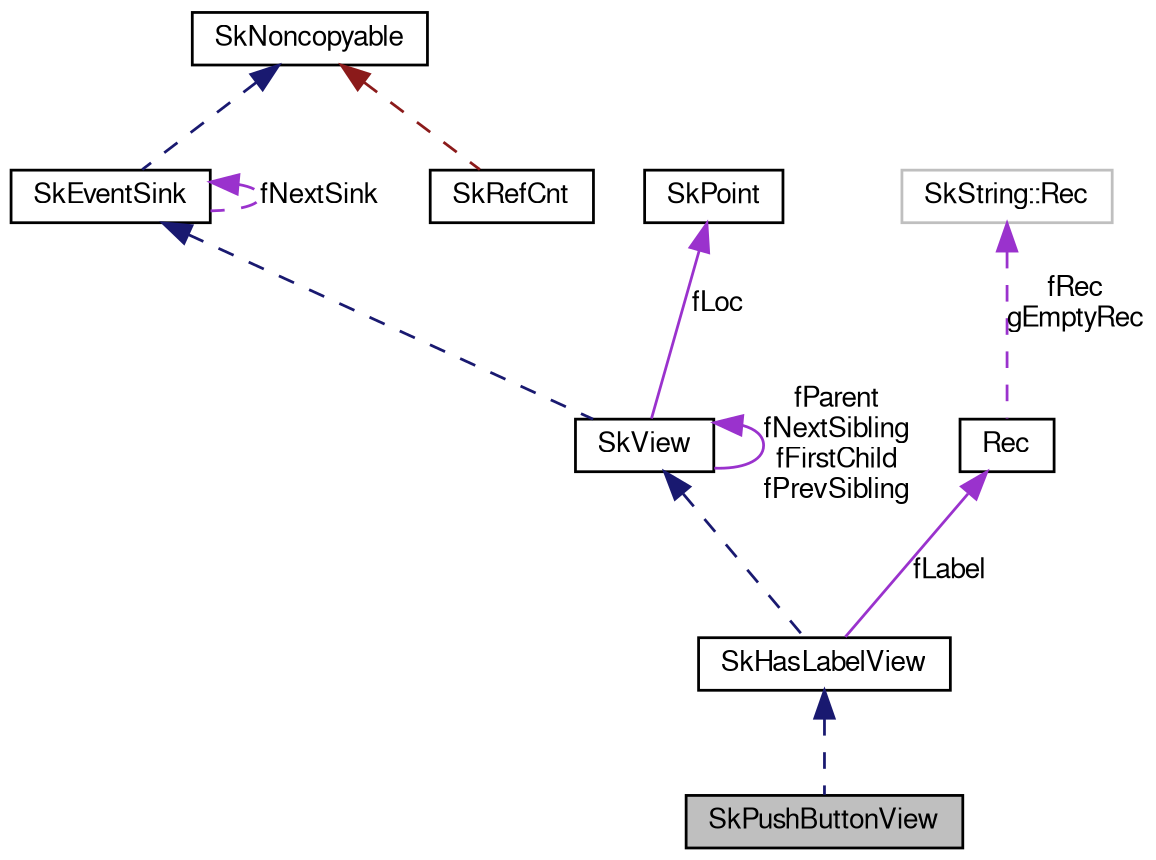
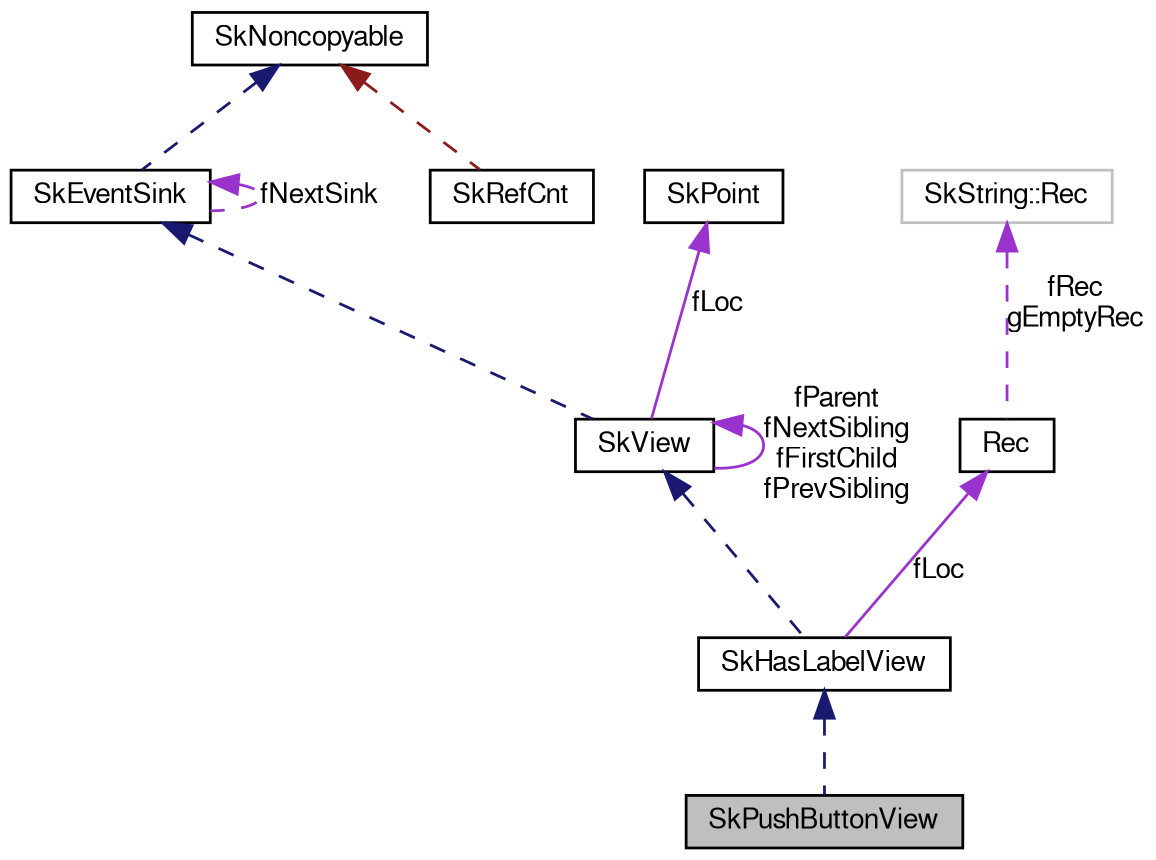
edge "SkHasLabelView" -> "Rec": label "fLabel" -> "fLoc"
